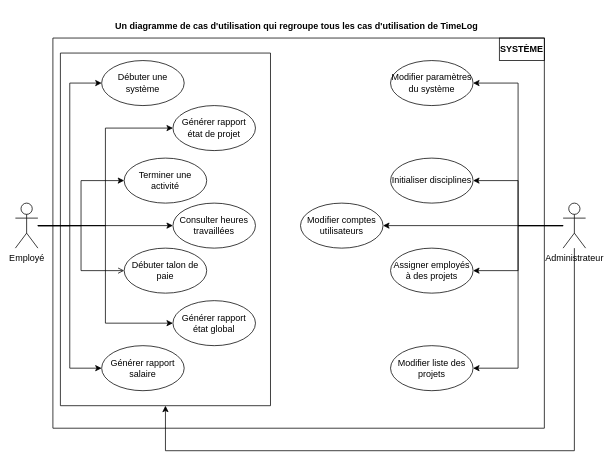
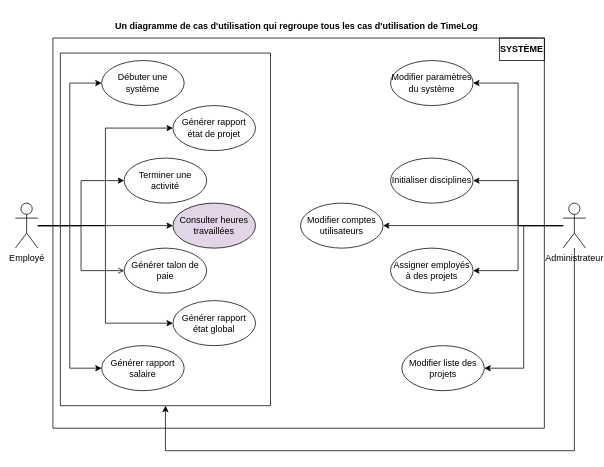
node "Consulter heures travaillées": fillcolor #ffffff -> #e1d5e7
node "Débuter talon de paie": label "Débuter talon de paie" -> "Générer talon de paie"
node "Modifier liste des projets": moved (432, 368) -> (443, 368)
